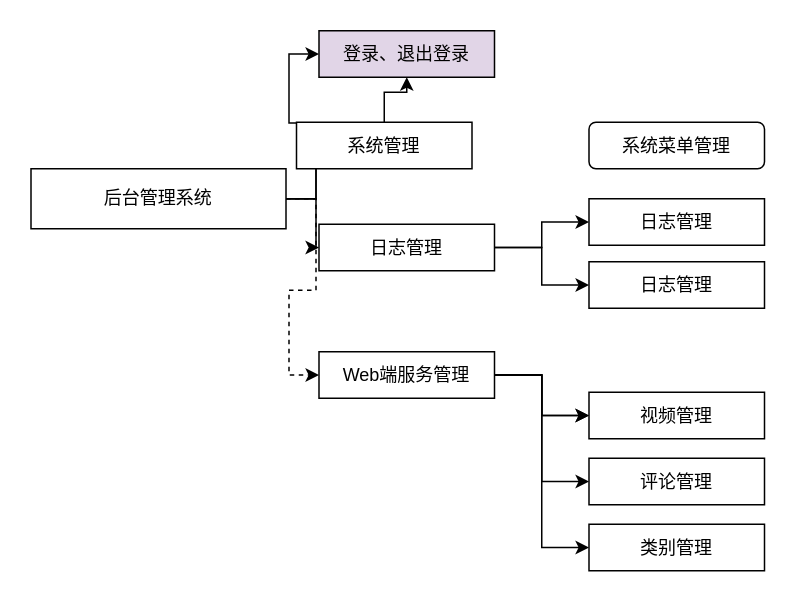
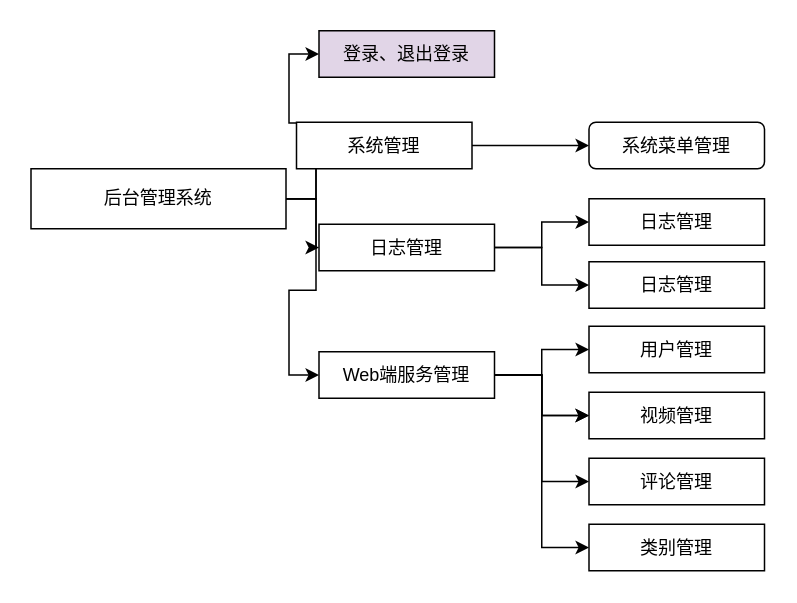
edge "系统管理" -> "登录、退出登录": now "系统管理" -> "系统菜单管理"
edge "后台管理系统" -> "Web端服务管理": style dashed -> solid
edge "Web端服务管理" -> "用户管理": added
node "用户管理": added
